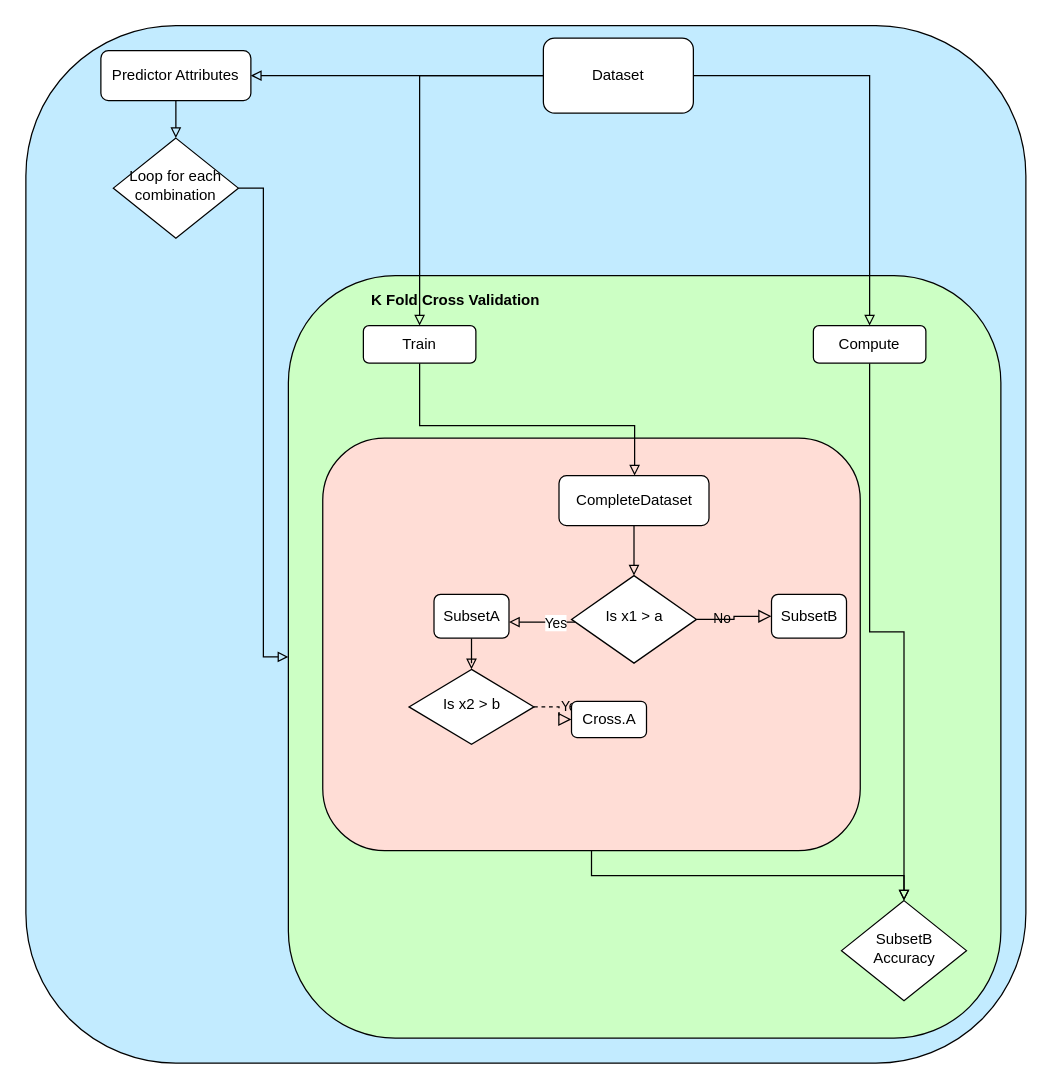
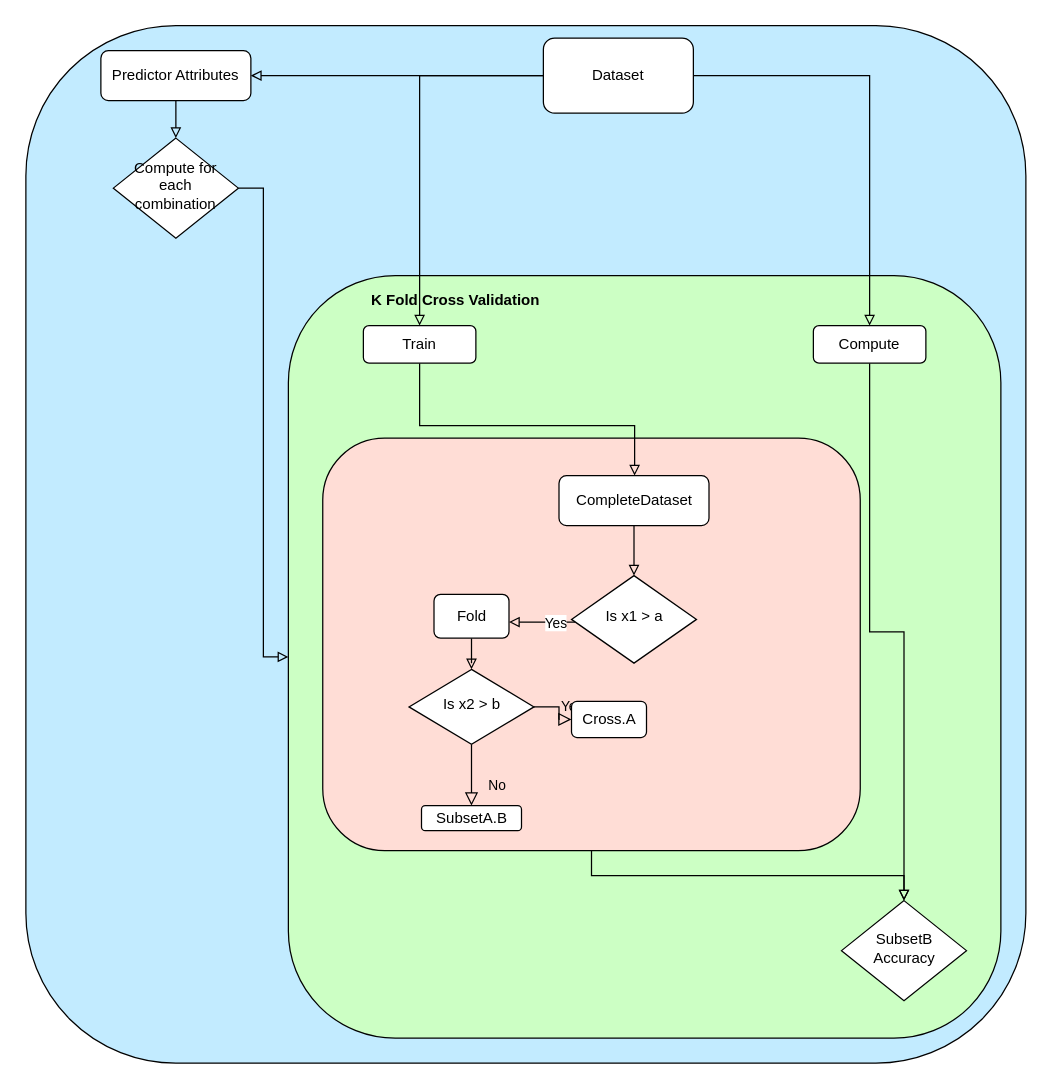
node "Loop for each combination": label "Loop for each combination" -> "Compute for each combination"
node "SubsetB": removed
node "SubsetA": label "SubsetA" -> "Fold"
edge "Is x1 > a" -> "SubsetB": removed, label "No"
edge "Is x2 > b" -> "Cross.A": style dashed -> solid
edge "Is x2 > b" -> "SubsetA.B": added, label "No"
node "SubsetA.B": added
